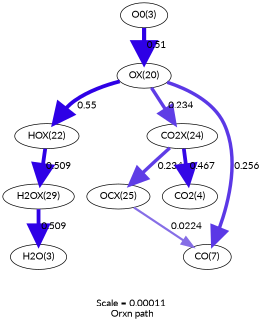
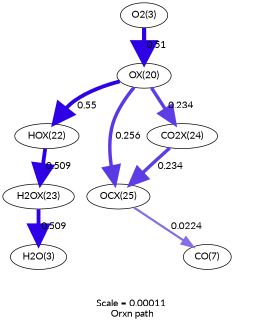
node "O0(3)": label "O0(3)" -> "O2(3)"
edge "OX(20)" -> "CO(7)": now "OX(20)" -> "OCX(25)"
node "H2OX(29)": label "H2OX(29)" -> "H2OX(23)"
node "CO2(4)": removed
